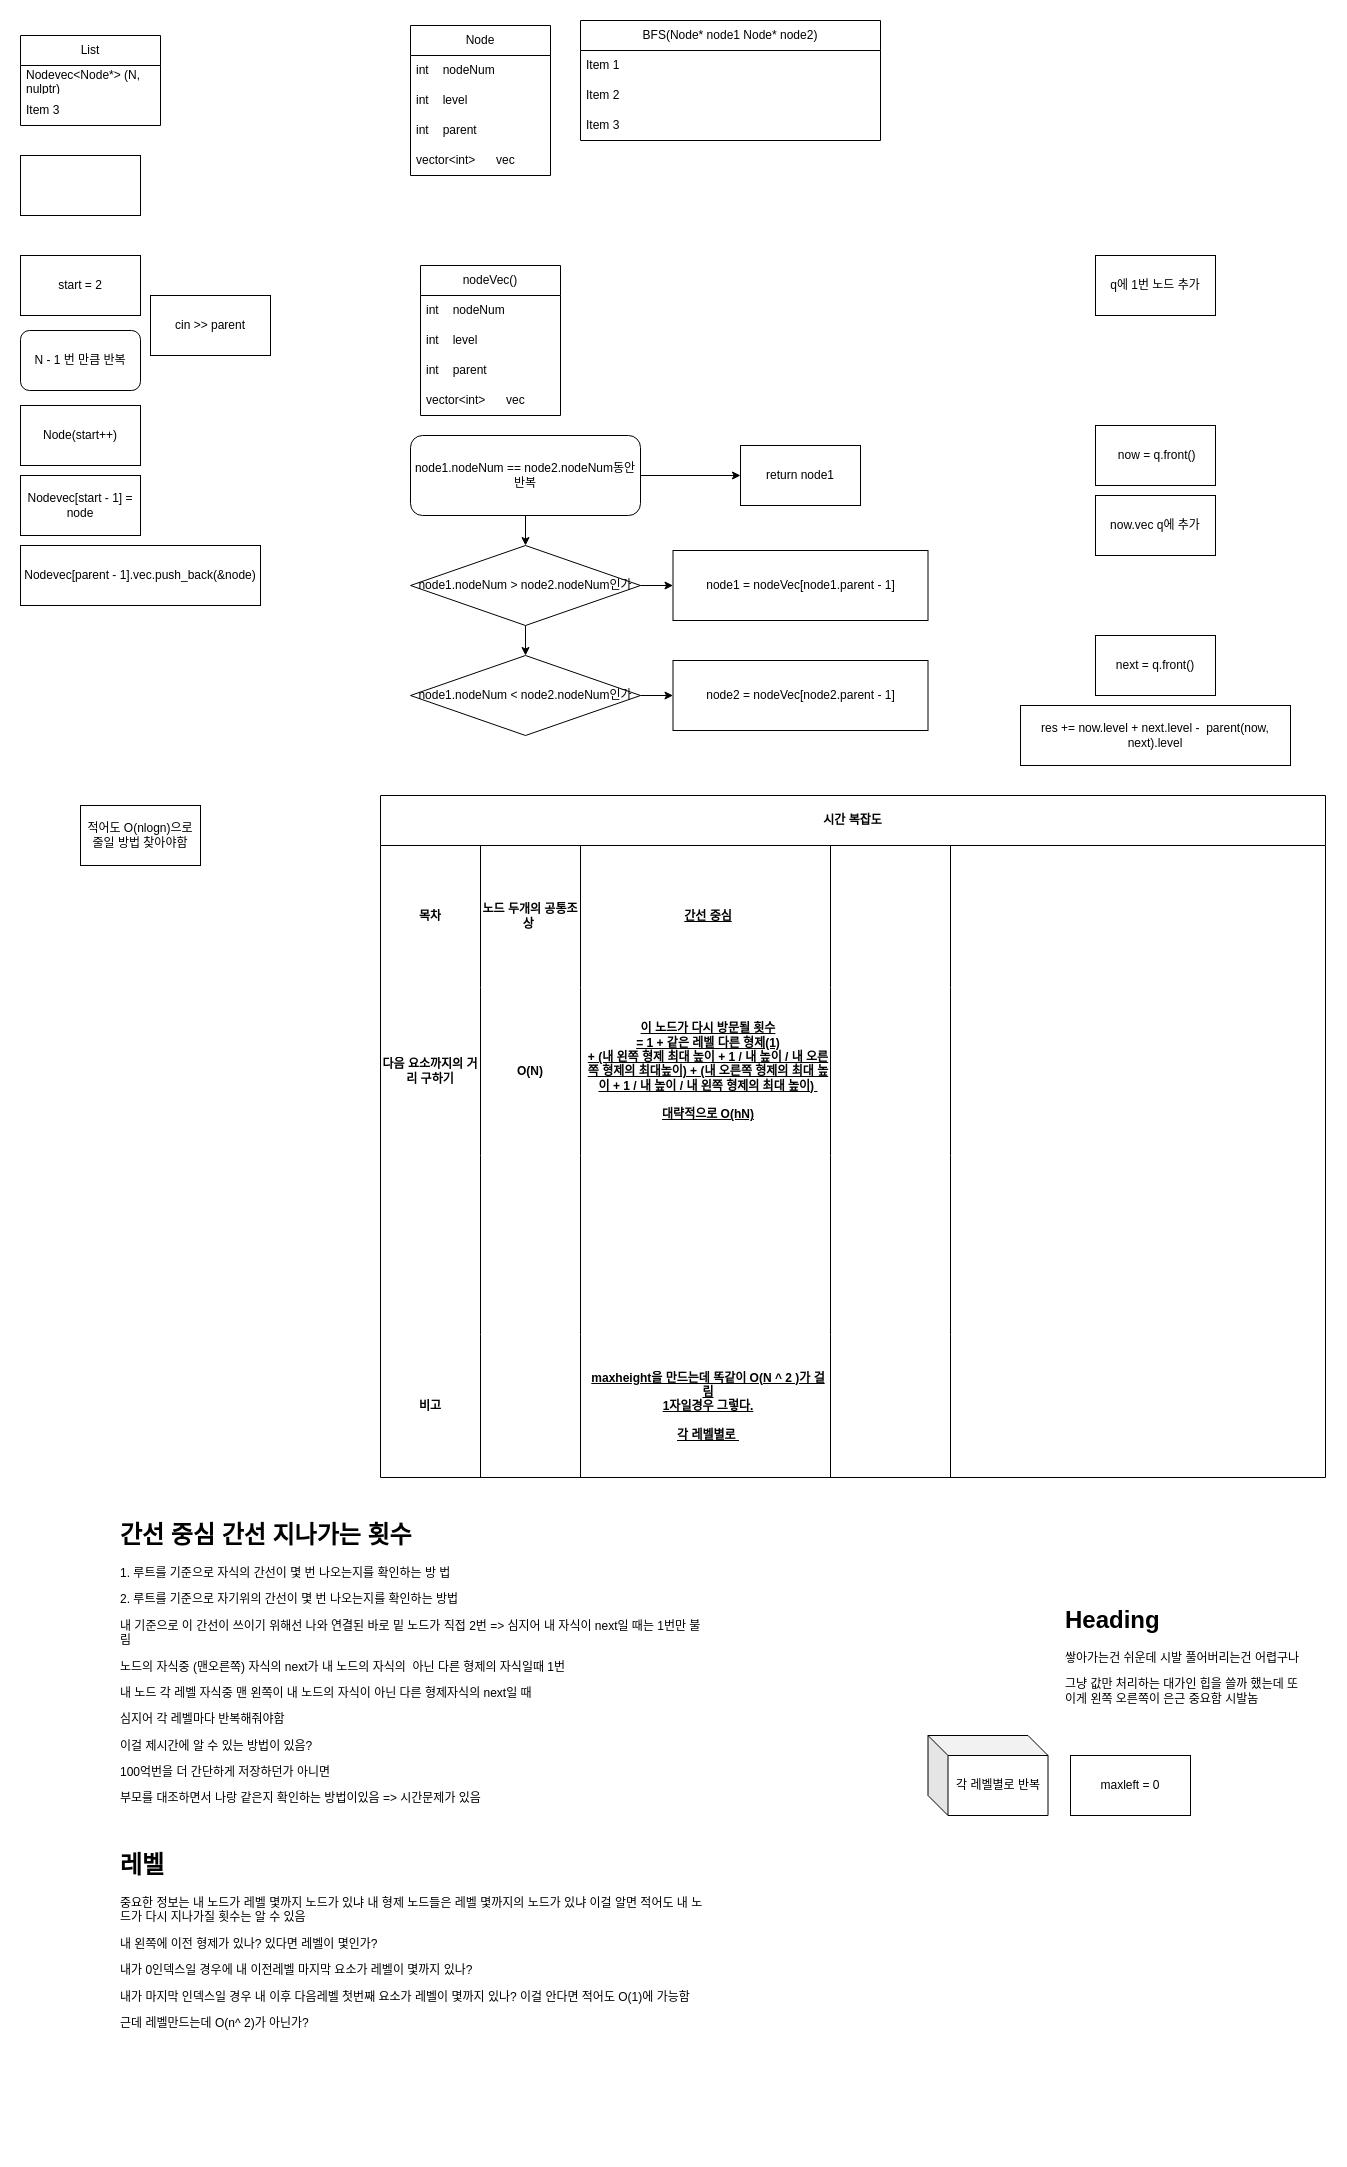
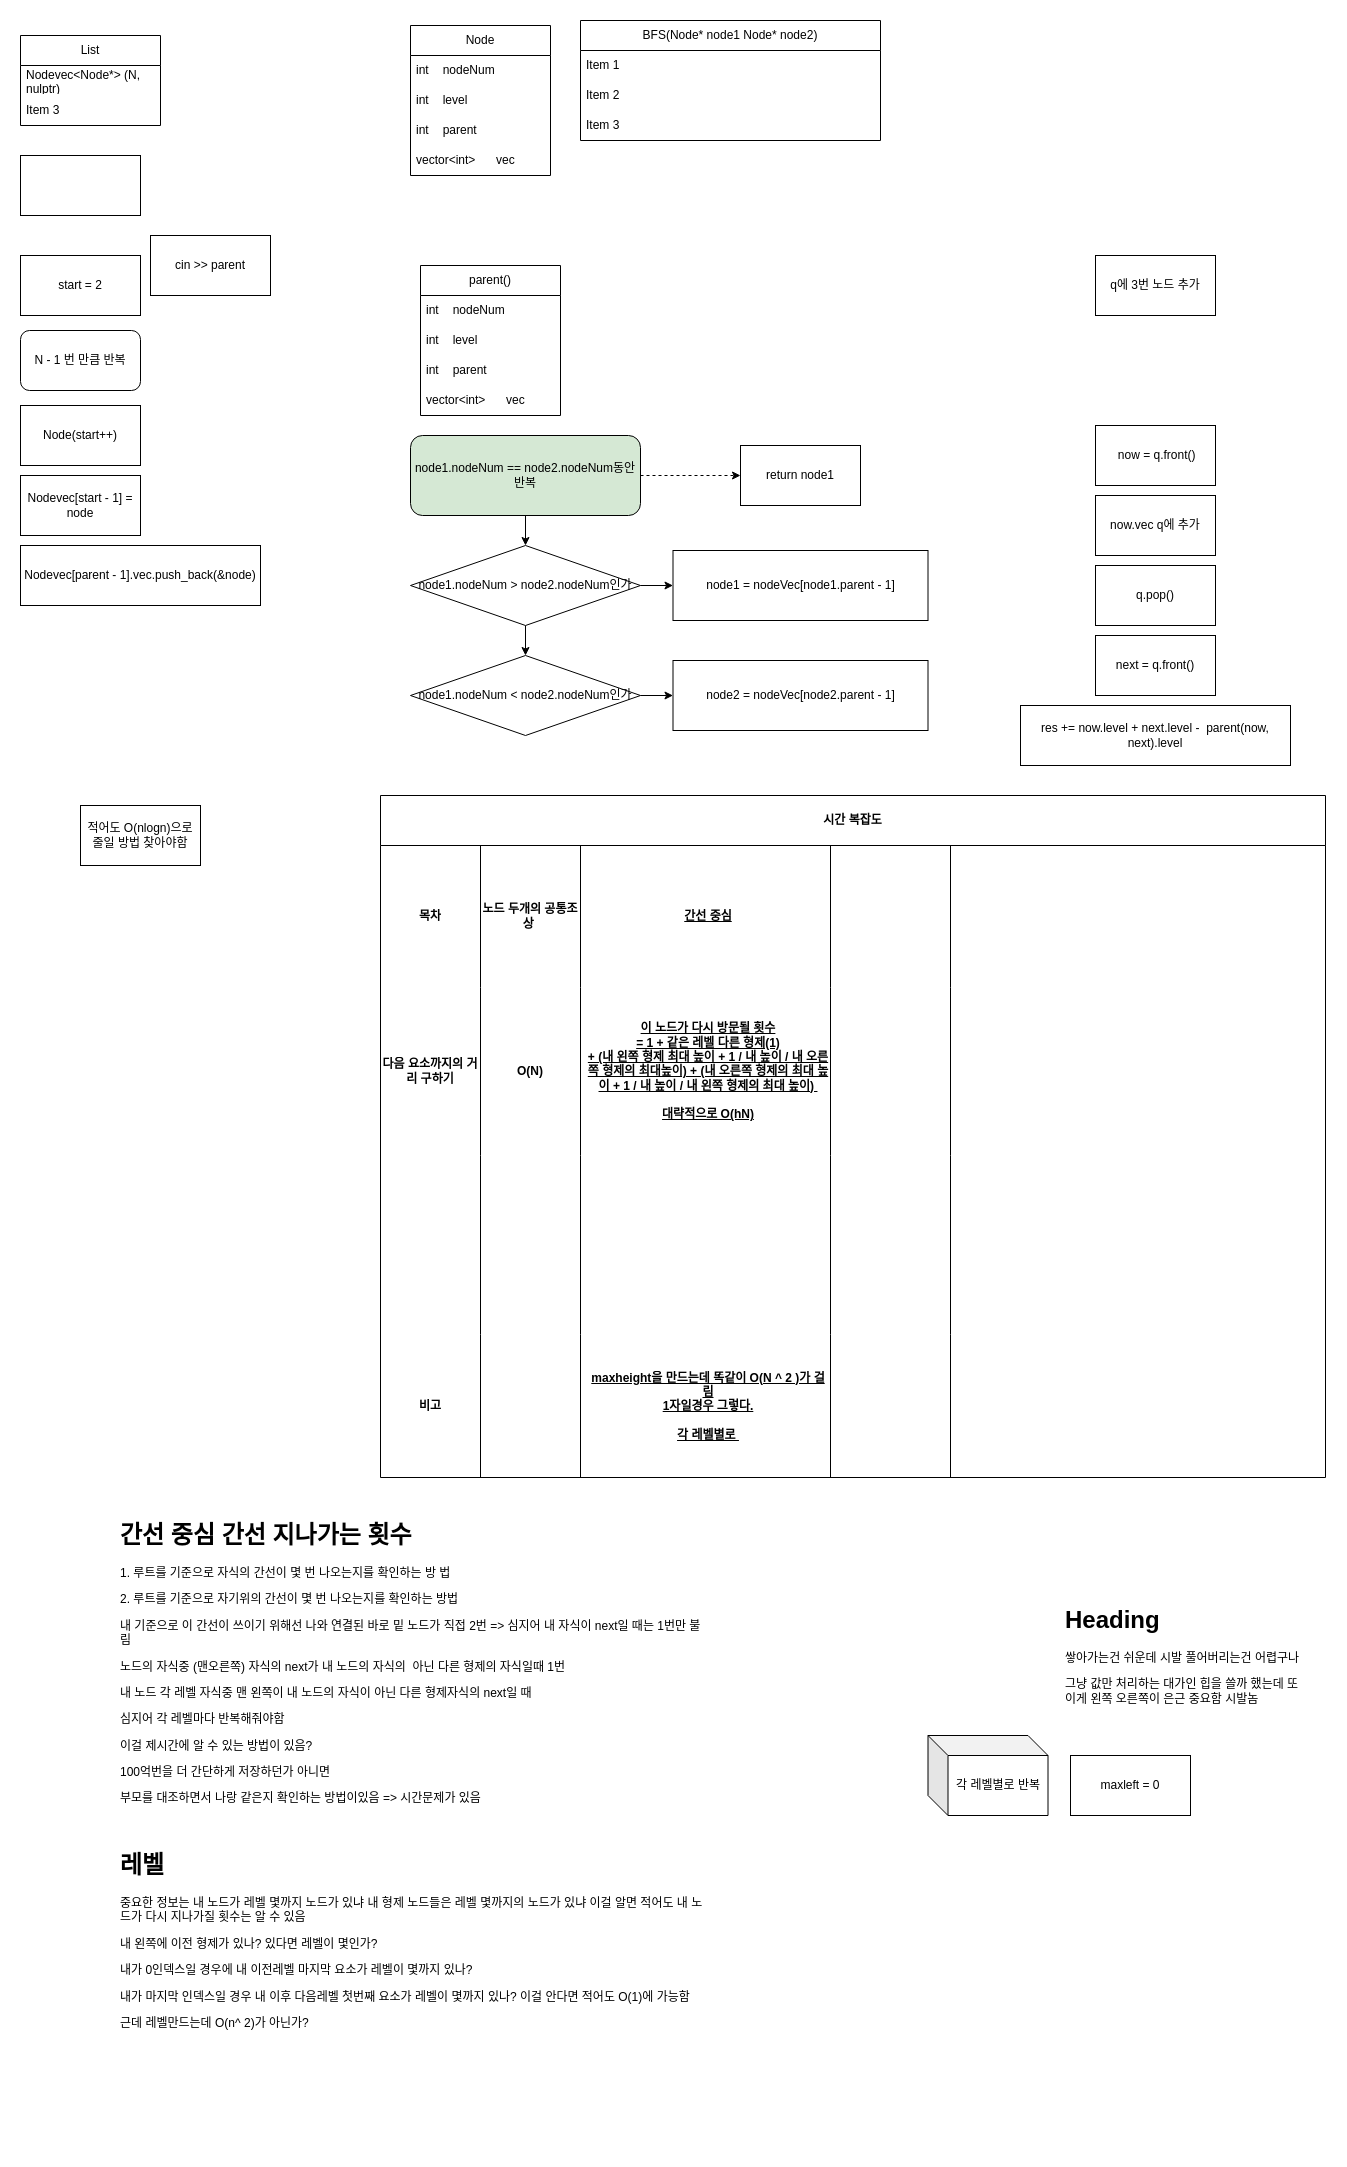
node "nodeVec()": label "nodeVec()" -> "parent()"
node "q에 1번 노드 추가": label "q에 1번 노드 추가" -> "q에 3번 노드 추가"
node "cin >> parent": moved (211, 326) -> (211, 266)
node "node1.nodeNum == node2.nodeNum동안 반복": fillcolor #ffffff -> #d5e8d4
edge "node1.nodeNum == node2.nodeNum동안 반복" -> "return node1": style solid -> dashed
node "q.pop()": added
